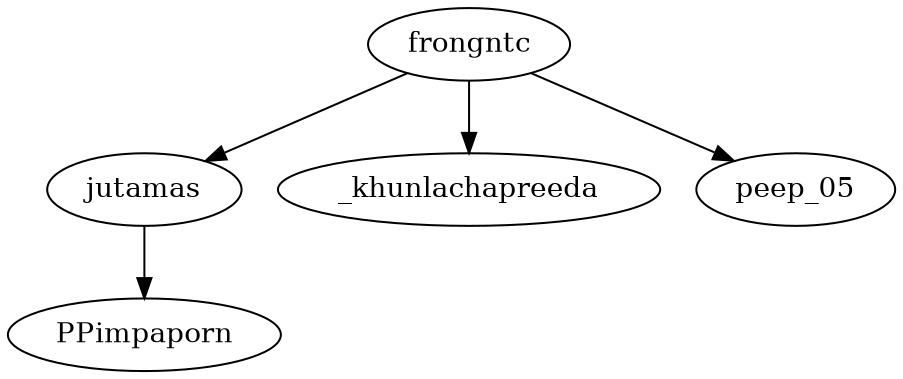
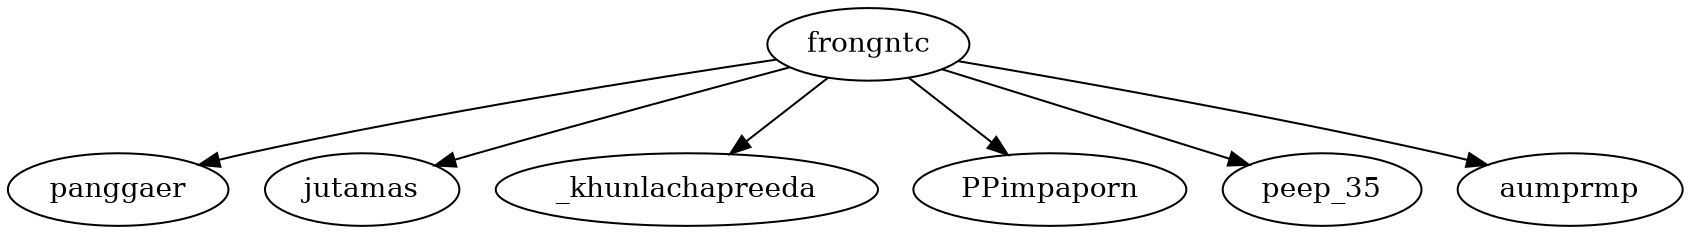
node "panggaer": added
node "peep_05": label "peep_05" -> "peep_35"
node "aumprmp": added
edge "jutamas" -> "PPimpaporn": now "frongntc" -> "PPimpaporn"
